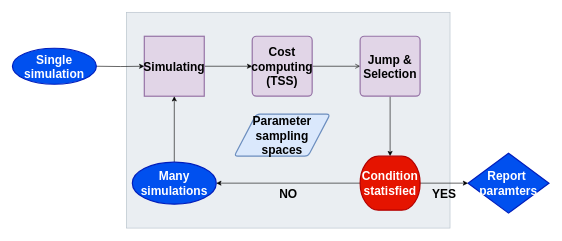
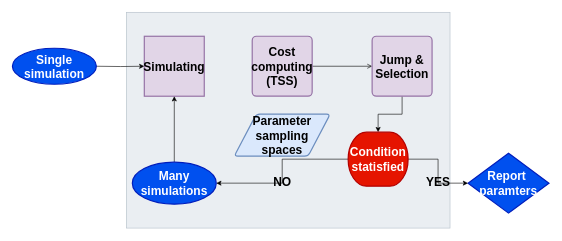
edge "Simulating" -> "Cost computing (TSS)": removed
node "Jump &Selection": moved (390, 66) -> (402, 66)
node "Condition statisfied": moved (390, 183) -> (378, 159)
